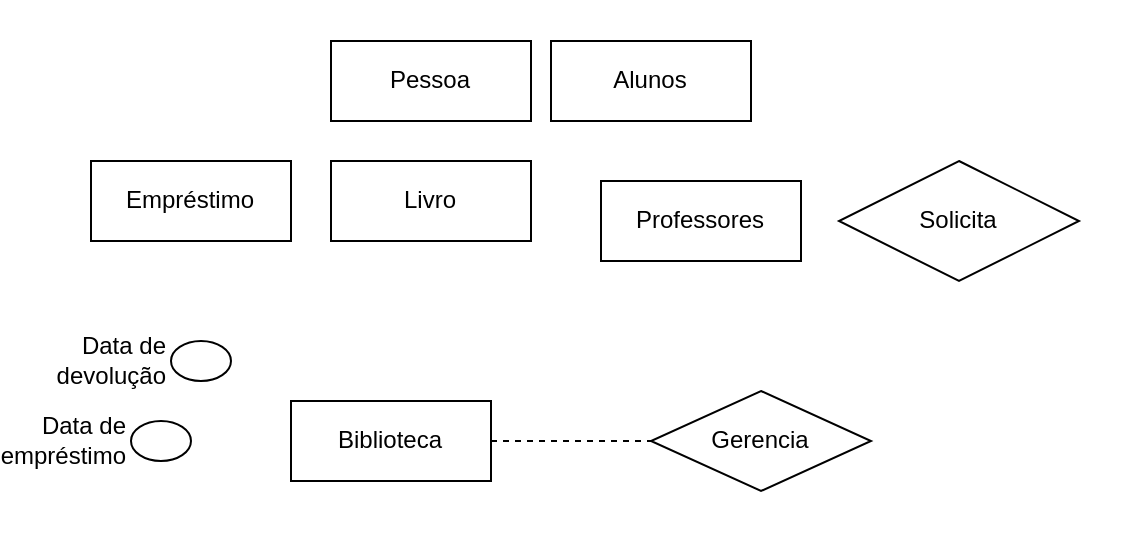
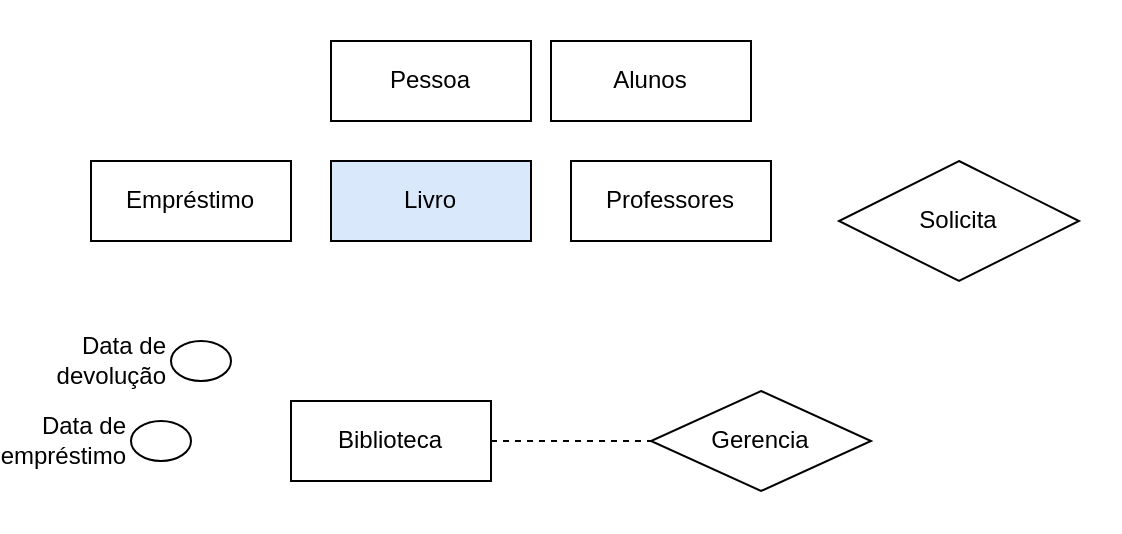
node "Livro": fillcolor #ffffff -> #dae8fc
node "Professores": moved (701, 221) -> (671, 201)
